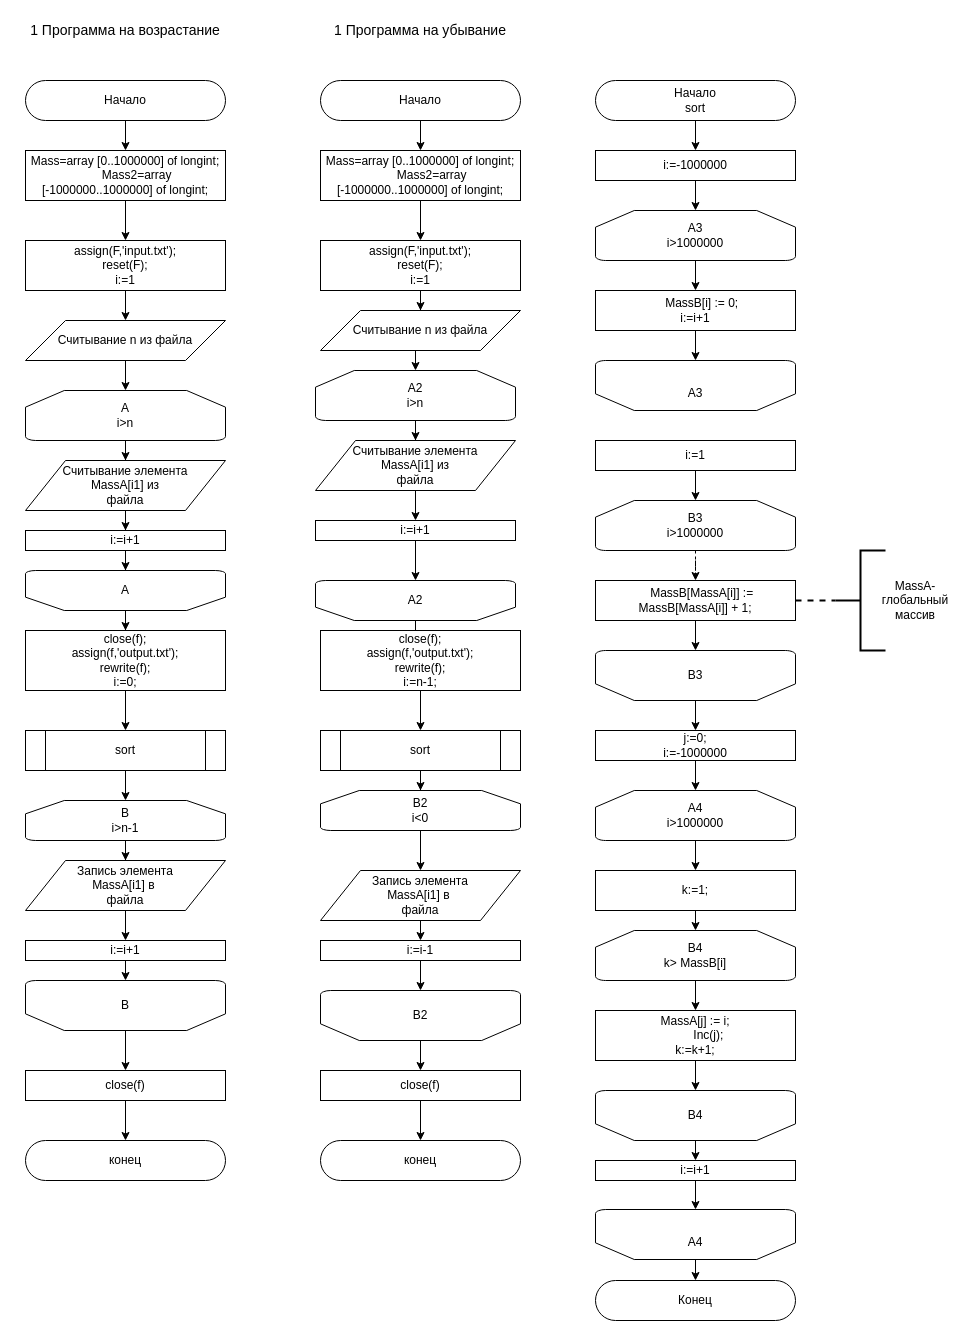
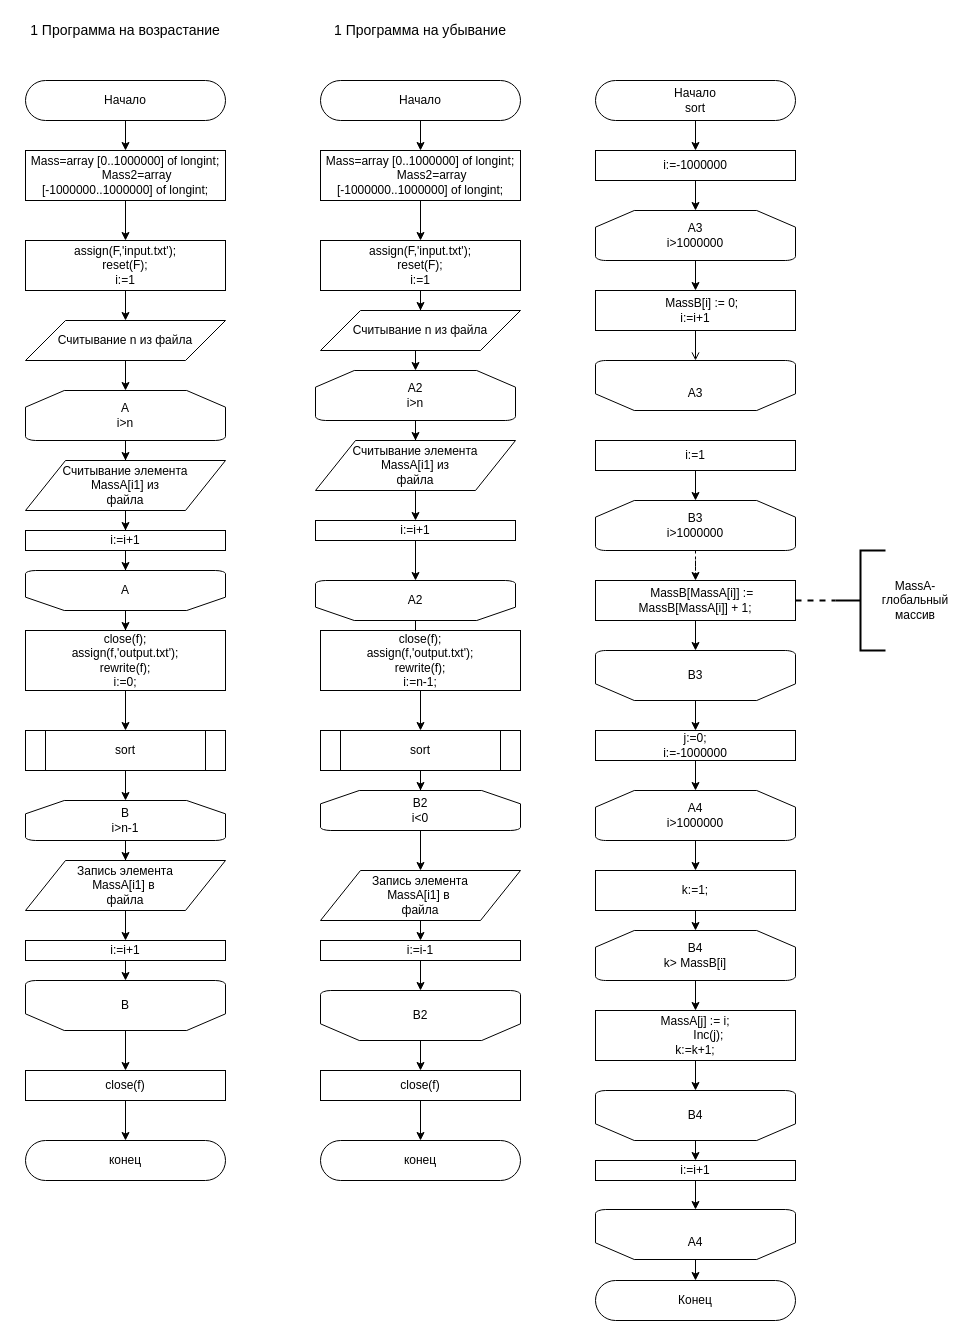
edge "MassB[i] := 0; i:=i+1" -> "A3": arrowhead classic -> open
